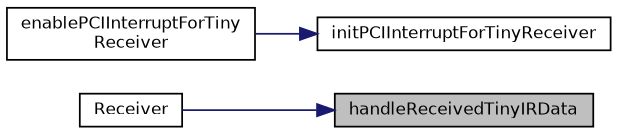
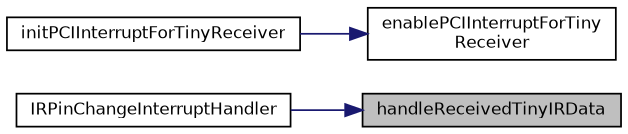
edge "enablePCIInterruptForTiny Receiver" -> "initPCIInterruptForTinyReceiver": reversed
node "Receiver": label "Receiver" -> "IRPinChangeInterruptHandler"
